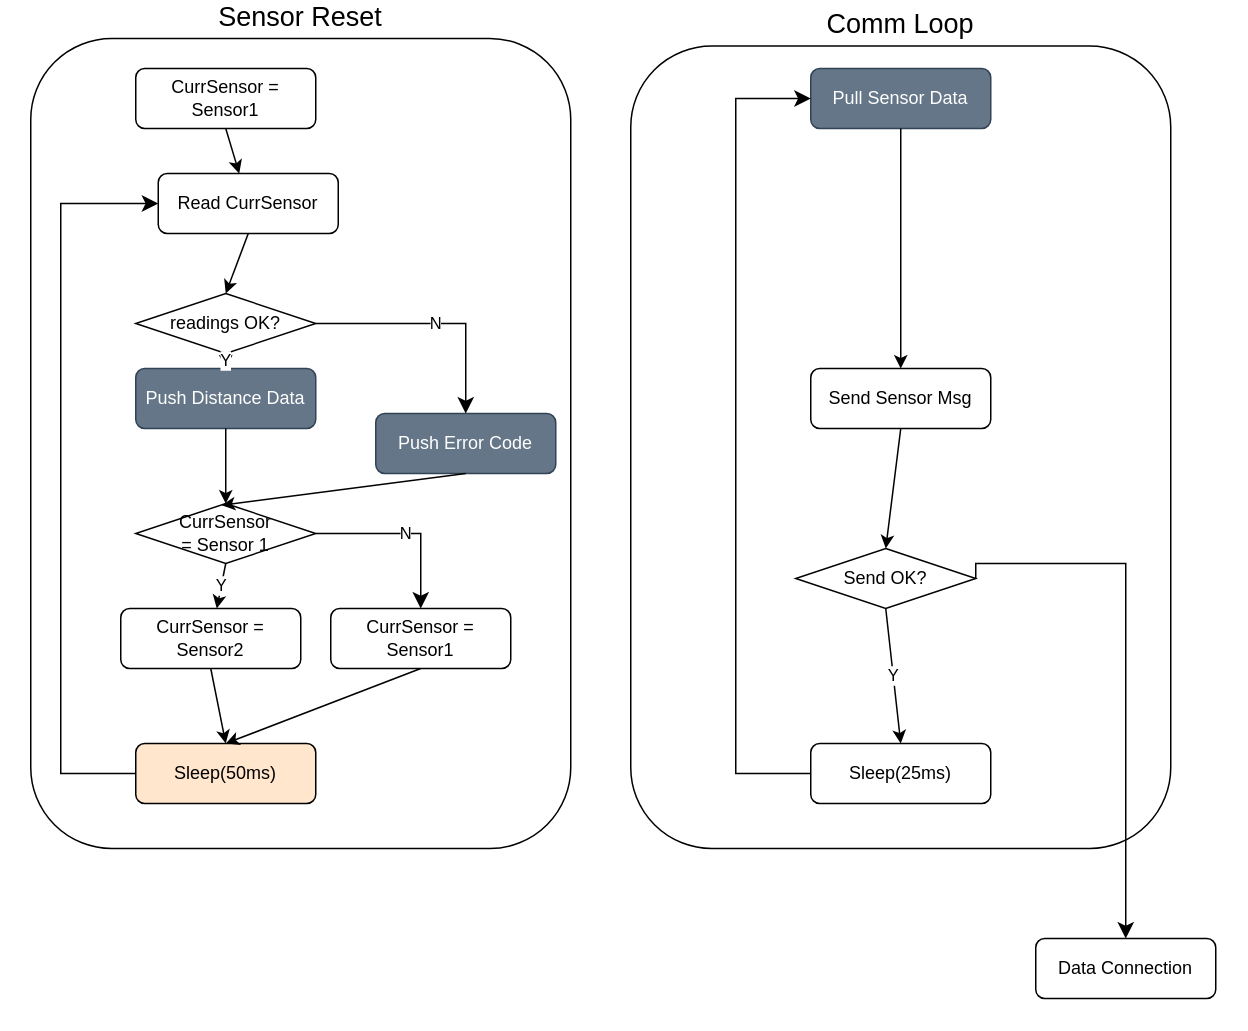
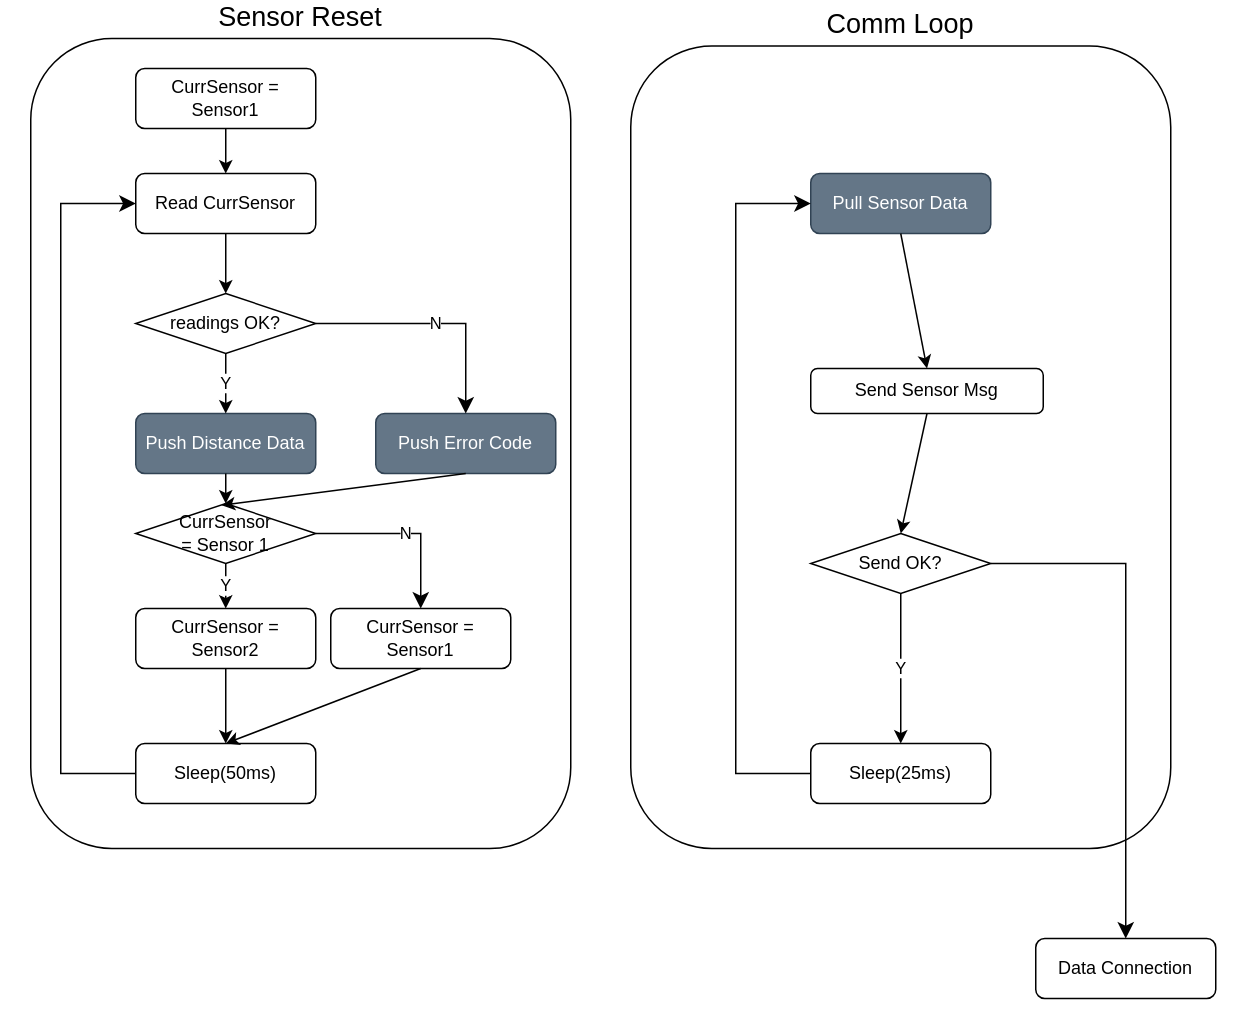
node "Pull Sensor Data": moved (901, 98) -> (901, 203)
node "Read CurrSensor": moved (248, 203) -> (226, 203)
node "Push Distance Data": moved (226, 398) -> (226, 443)
node "Send Sensor Msg": size 180x60 -> 233x45
node "Send OK?": moved (886, 578) -> (901, 563)
node "CurrSensor = Sensor2": moved (211, 638) -> (226, 638)
node "Sleep(50ms)": fillcolor #ffe6cc -> #ffffff
